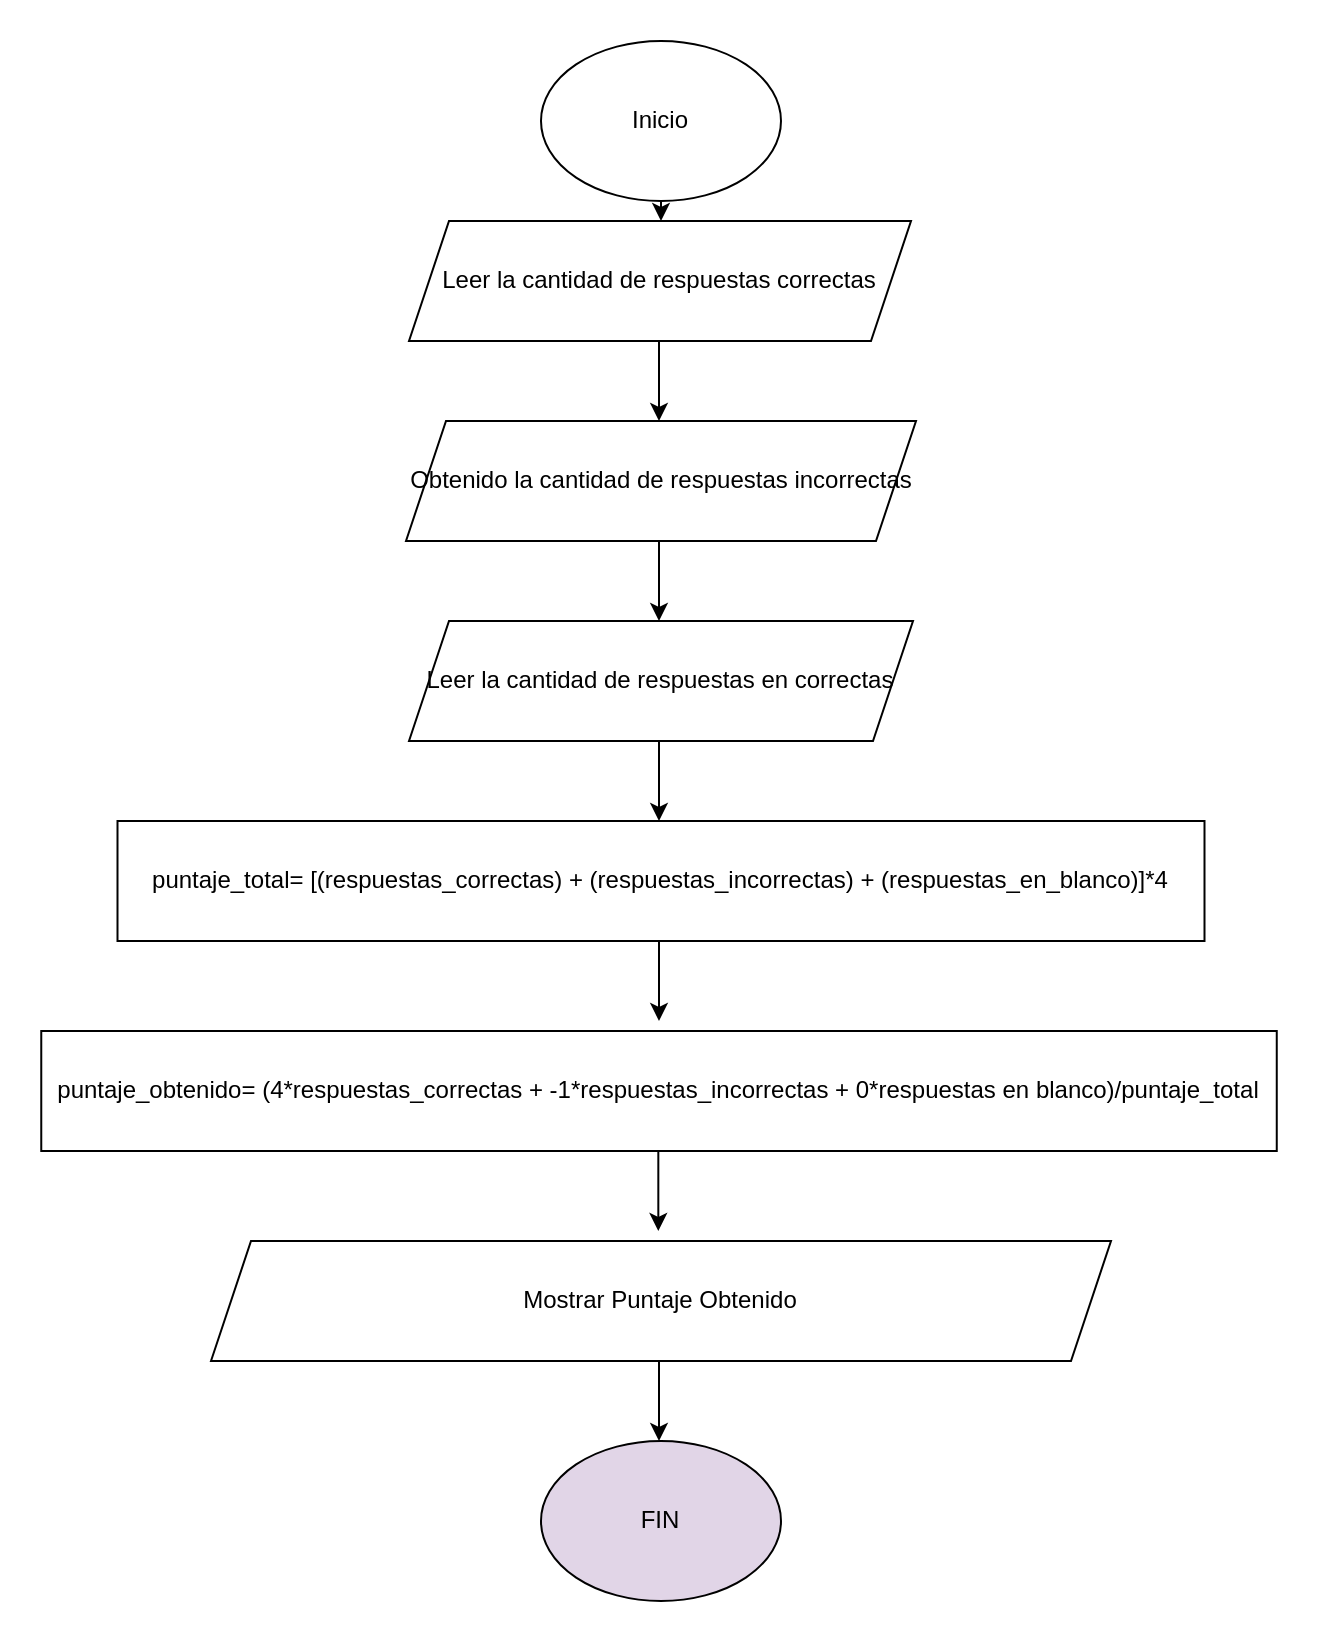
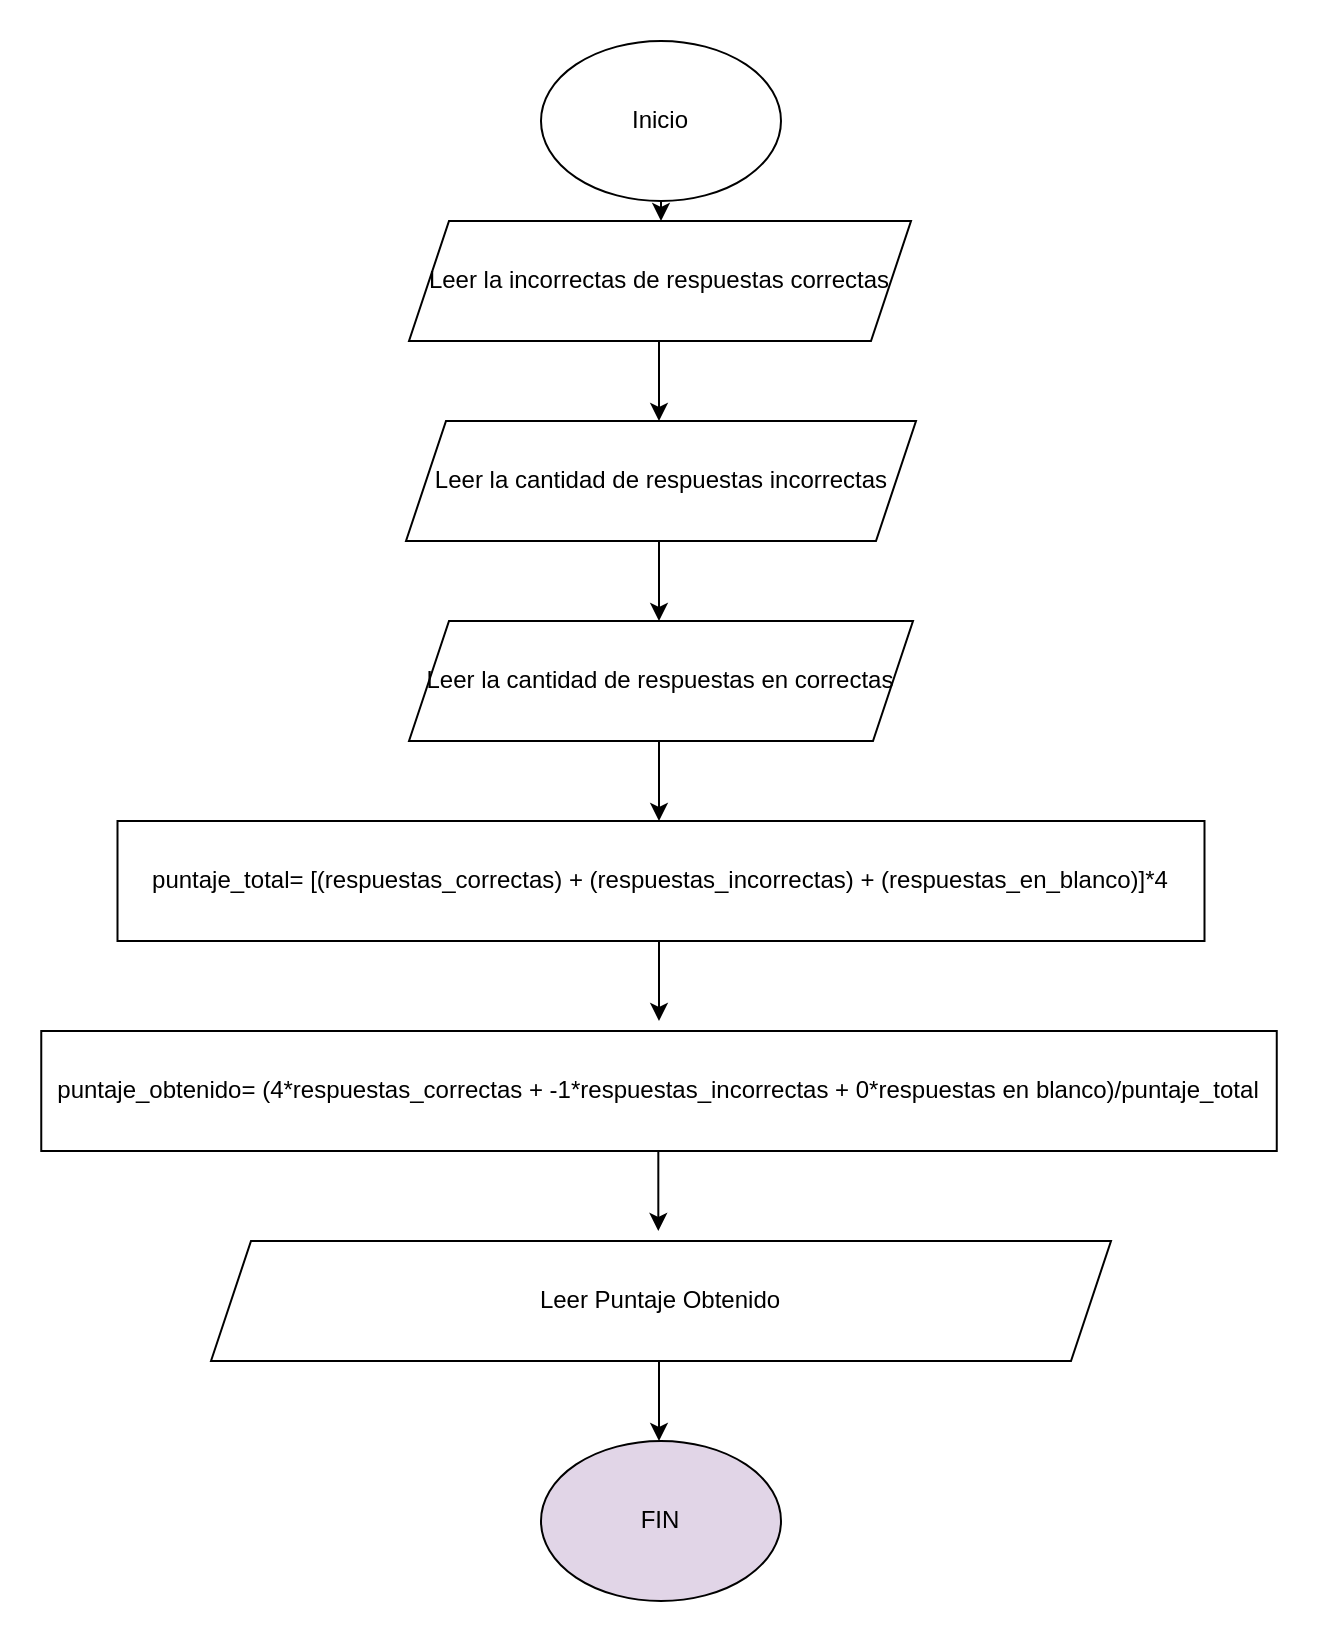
node "Leer la cantidad de respuestas correctas": label "Leer la cantidad de respuestas correctas" -> "Leer la incorrectas de respuestas correctas"
node "Obtenido la cantidad de respuestas incorrectas": label "Obtenido la cantidad de respuestas incorrectas" -> "Leer la cantidad de respuestas incorrectas"
node "Mostrar Puntaje Obtenido": label "Mostrar Puntaje Obtenido" -> "Leer Puntaje Obtenido"
